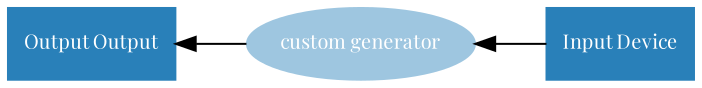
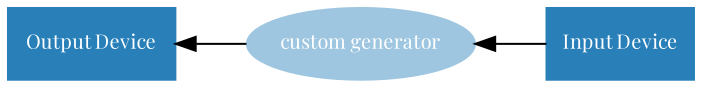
node "Output Output": label "Output Output" -> "Output Device"
